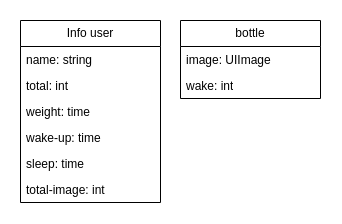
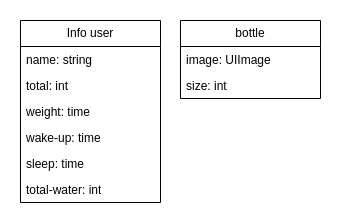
node "wake: int": label "wake: int" -> "size: int"
node "total-image: int": label "total-image: int" -> "total-water: int"
